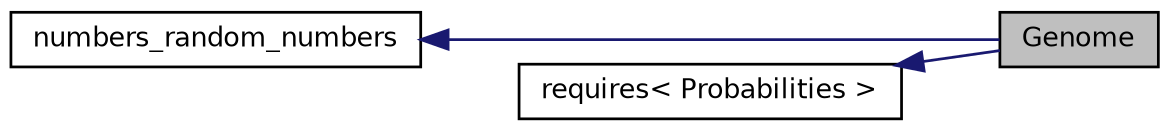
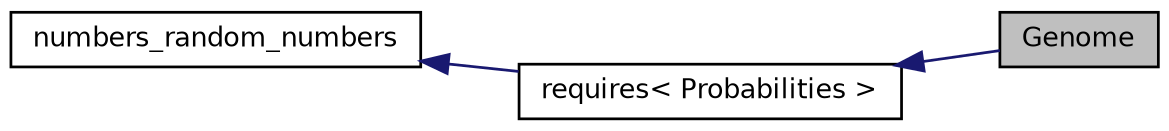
edge "Genome" -> "numbers_random_numbers": now "requires< Probabilities >" -> "numbers_random_numbers"
